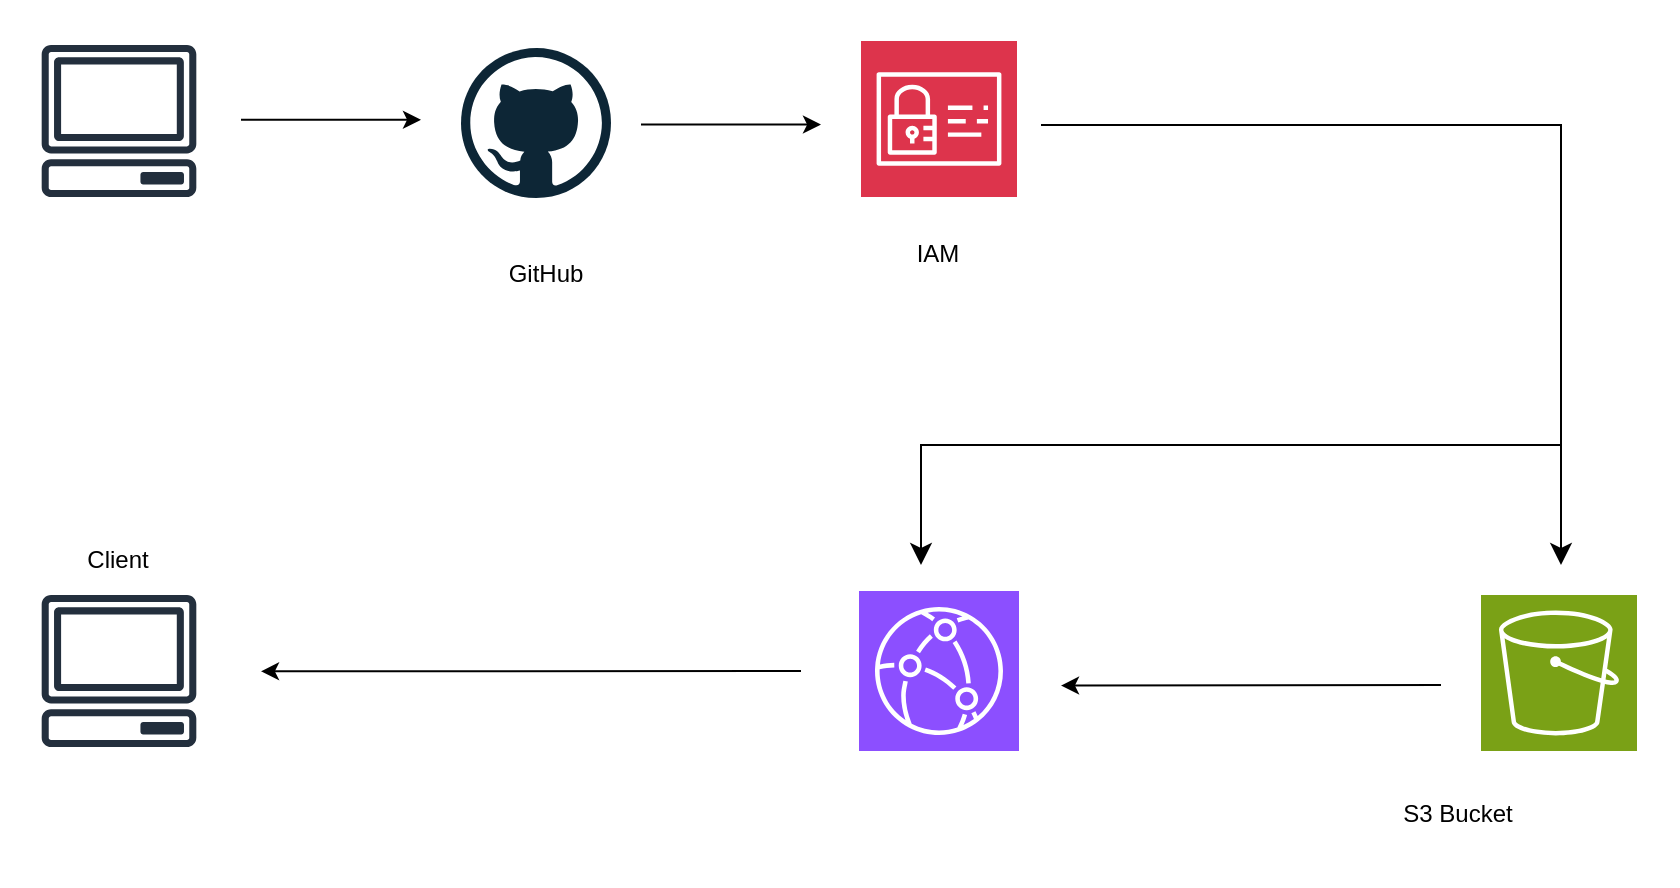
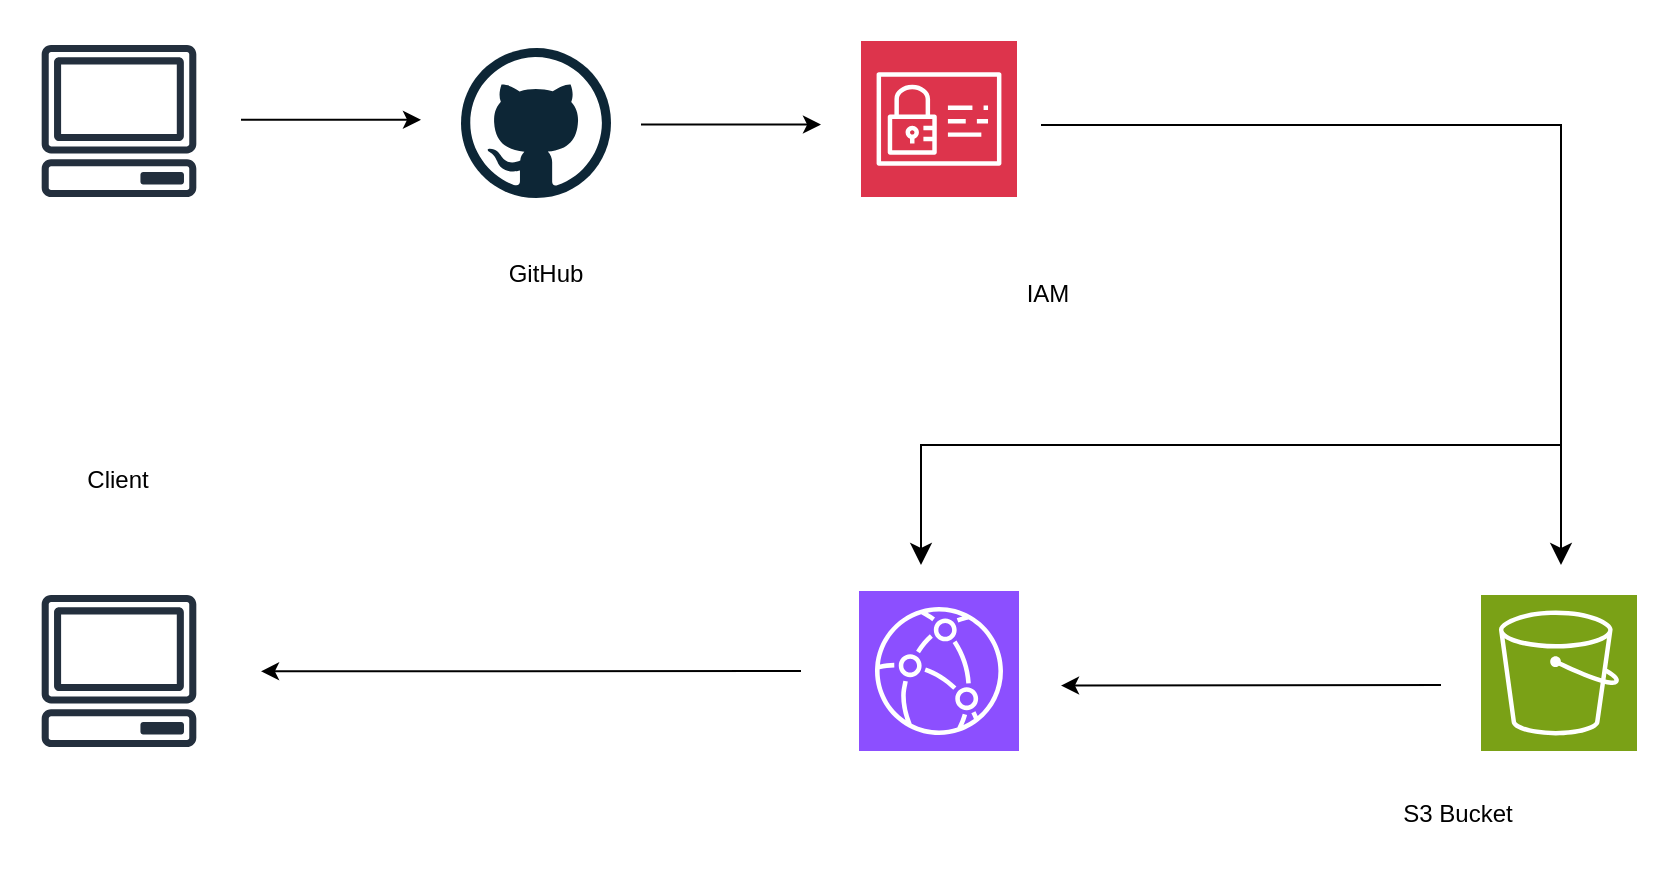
node "IAM": moved (939, 255) -> (1049, 295)
node "Client": moved (119, 561) -> (119, 481)
